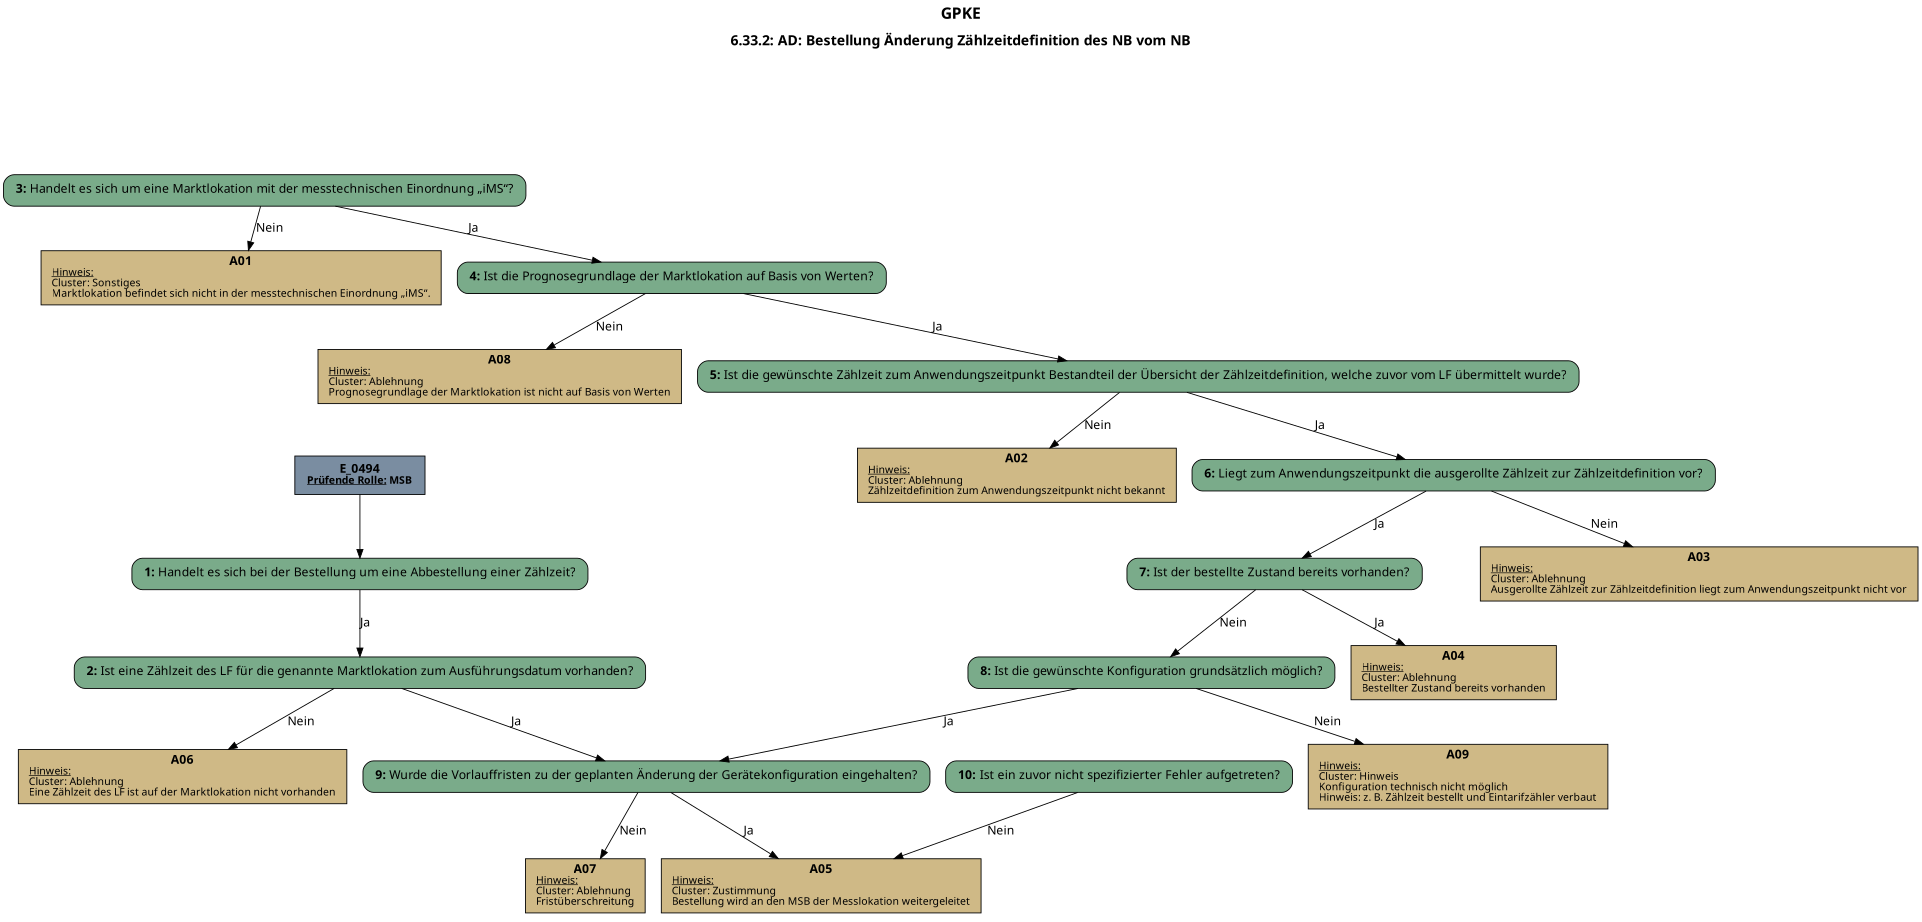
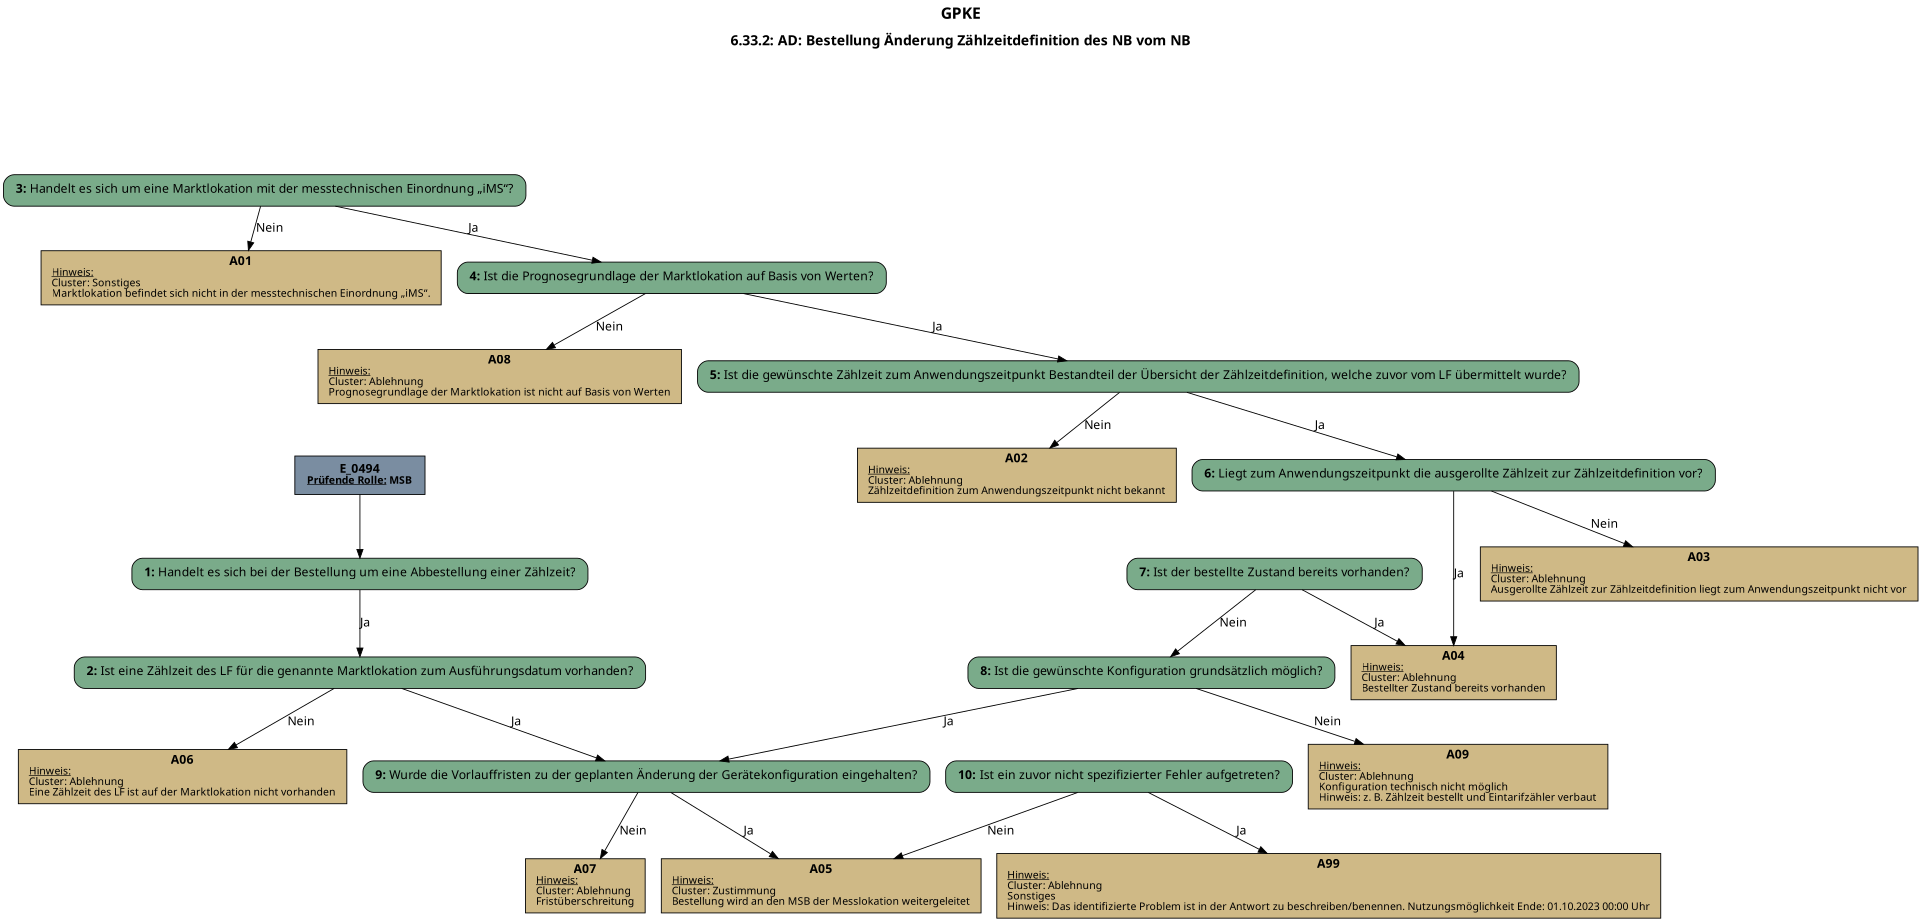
edge "6:" -> "7:": now "6:" -> "A04"
node "A09": text "Cluster: Hinweis" -> "Cluster: Ablehnung"
node "A99": added
